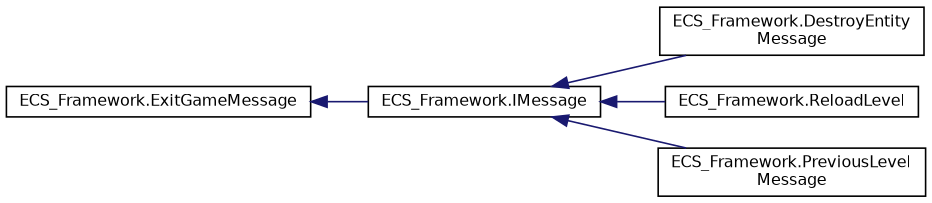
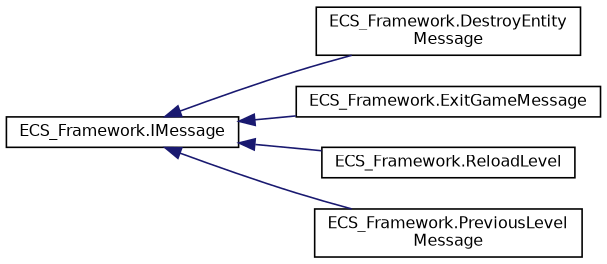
edge "ECS_Framework.IMessage" -> "ECS_Framework.ExitGameMessage": reversed
